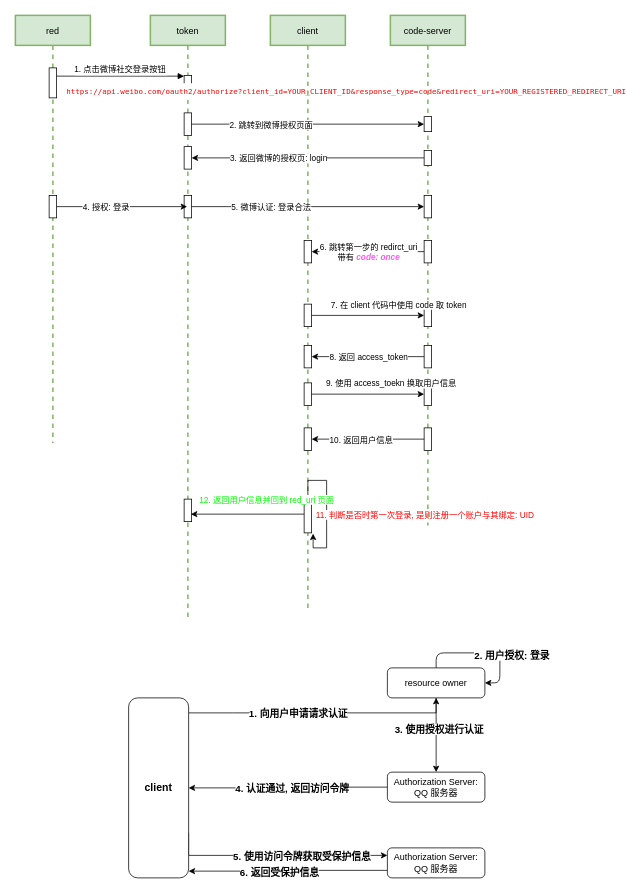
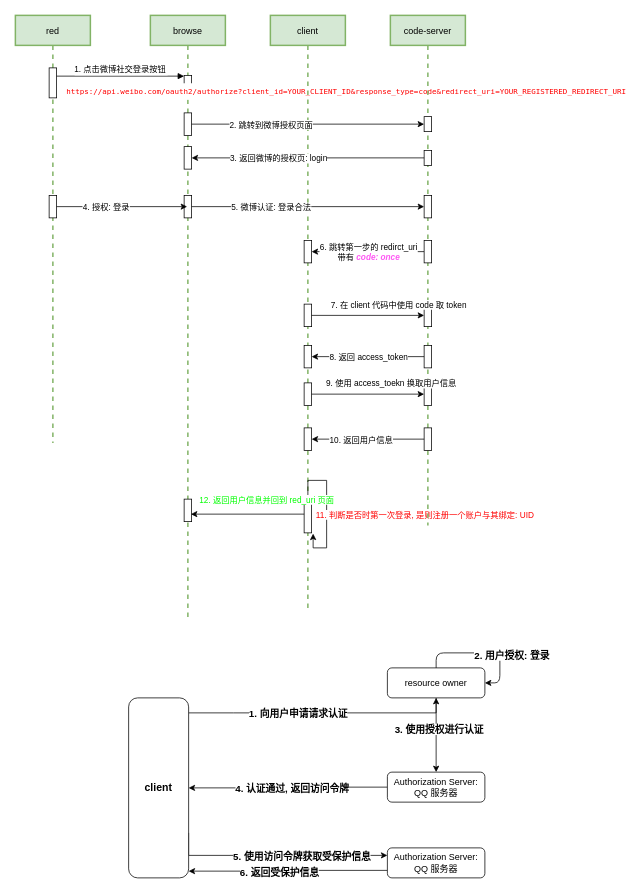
node "token": label "token" -> "browse"
